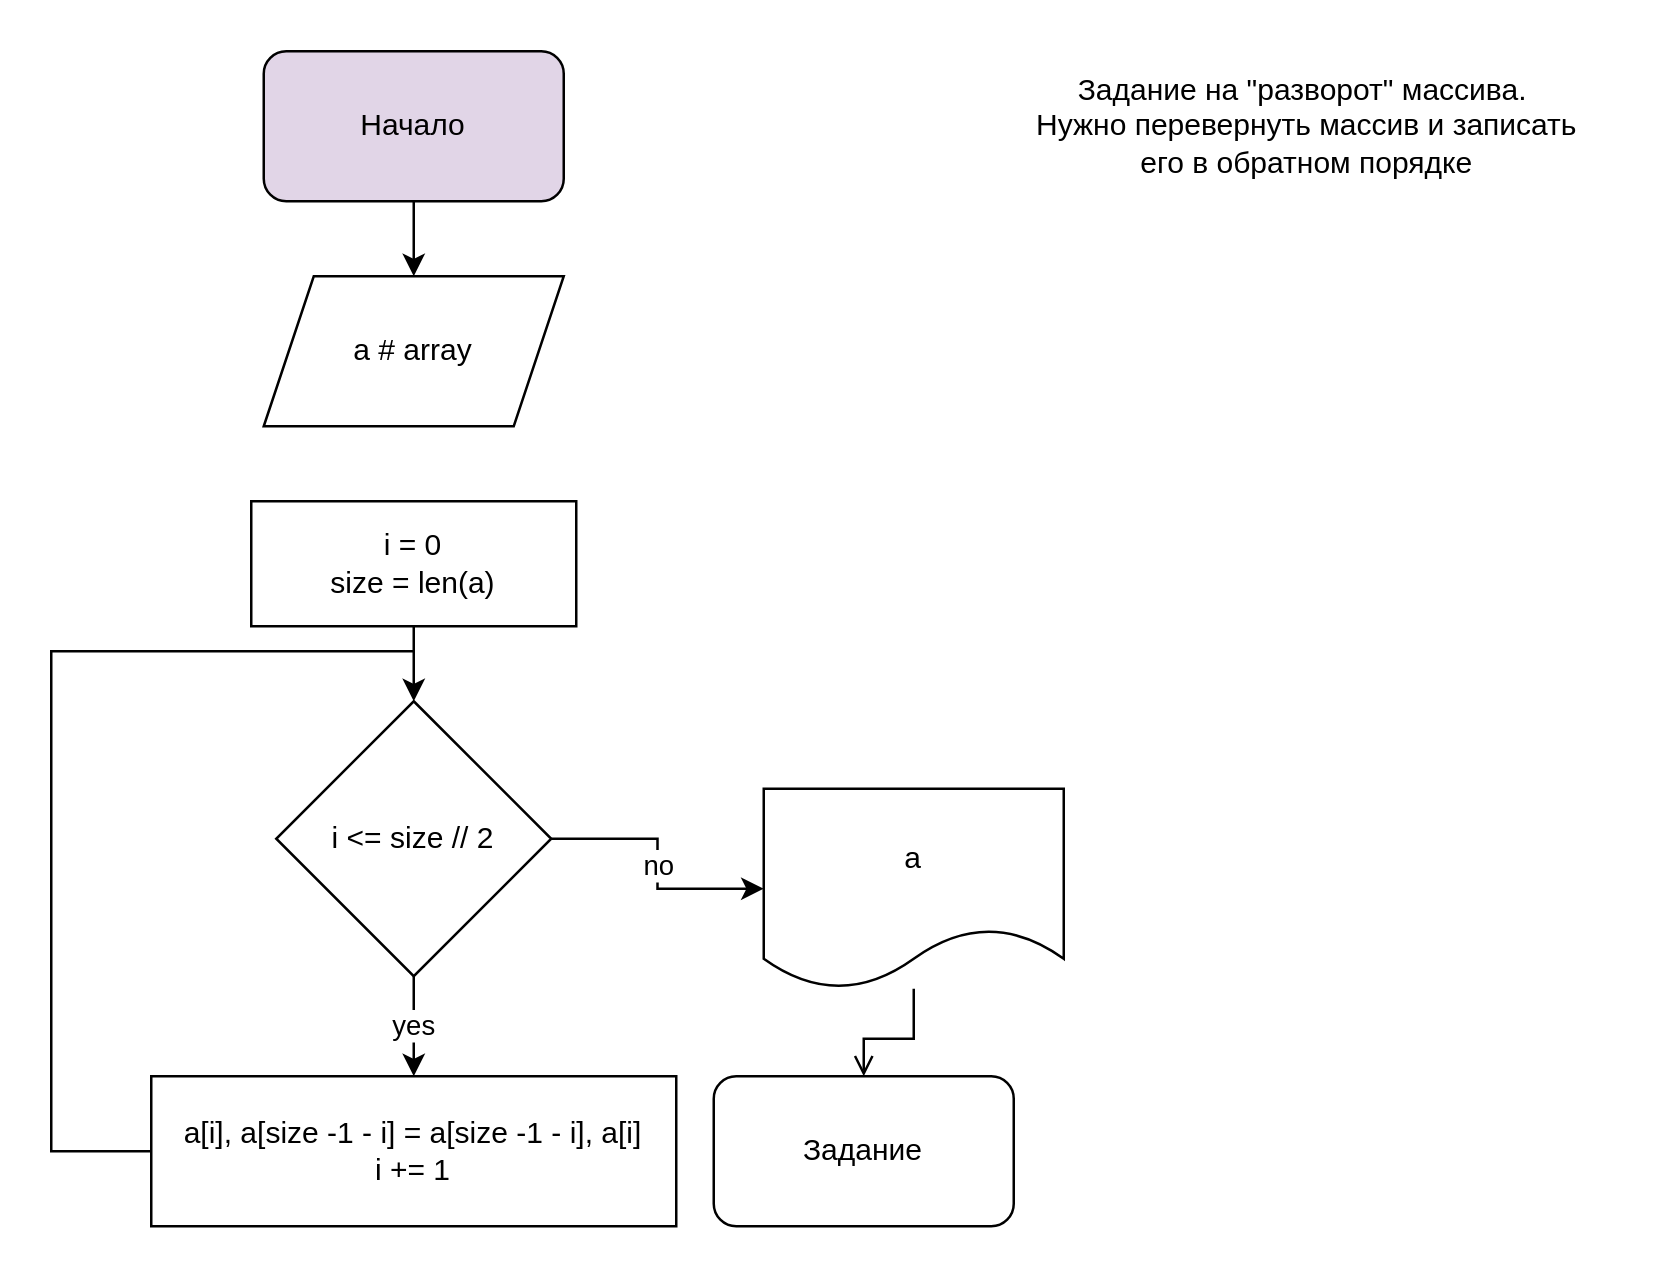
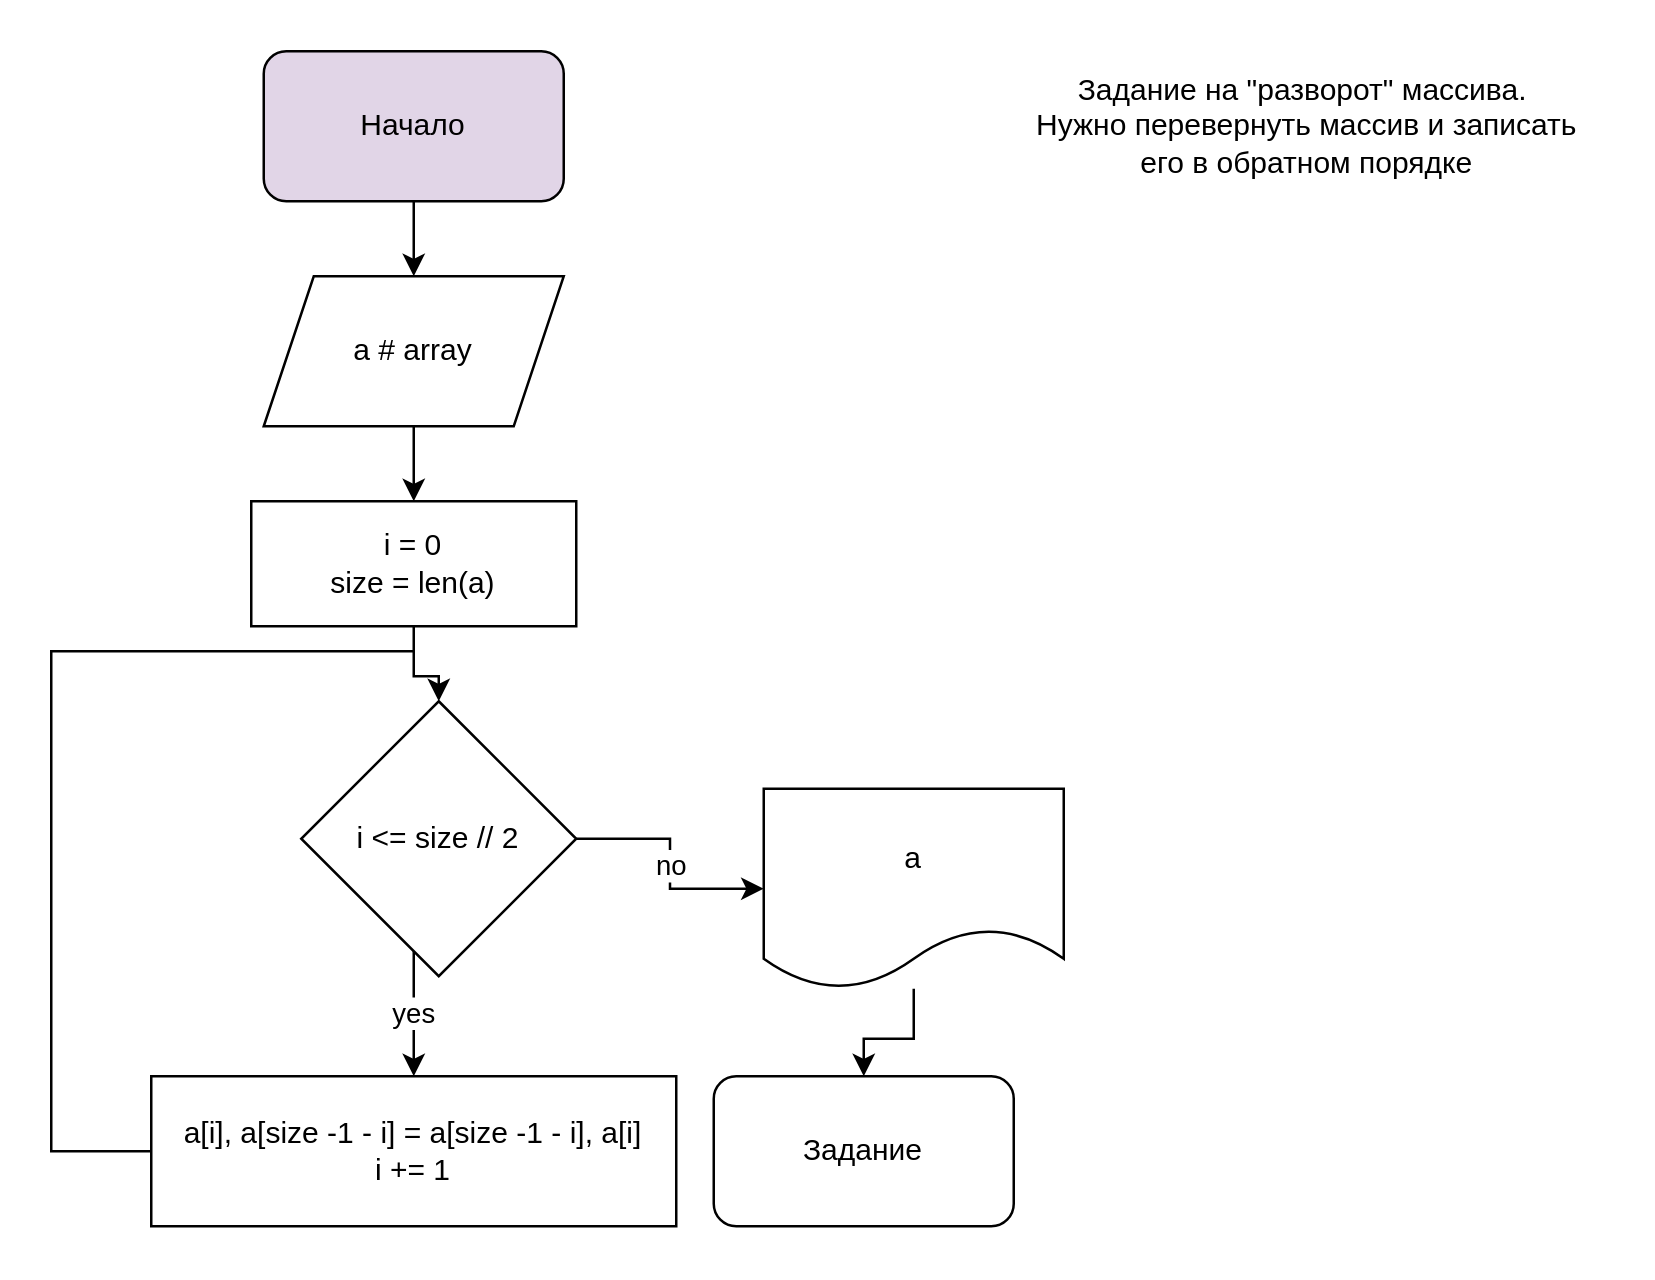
edge "a # array" -> "i = 0 size = len(a)": added
node "i <= size // 2": moved (414, 839) -> (439, 839)
edge "a" -> "Задание": arrowhead open -> classic
